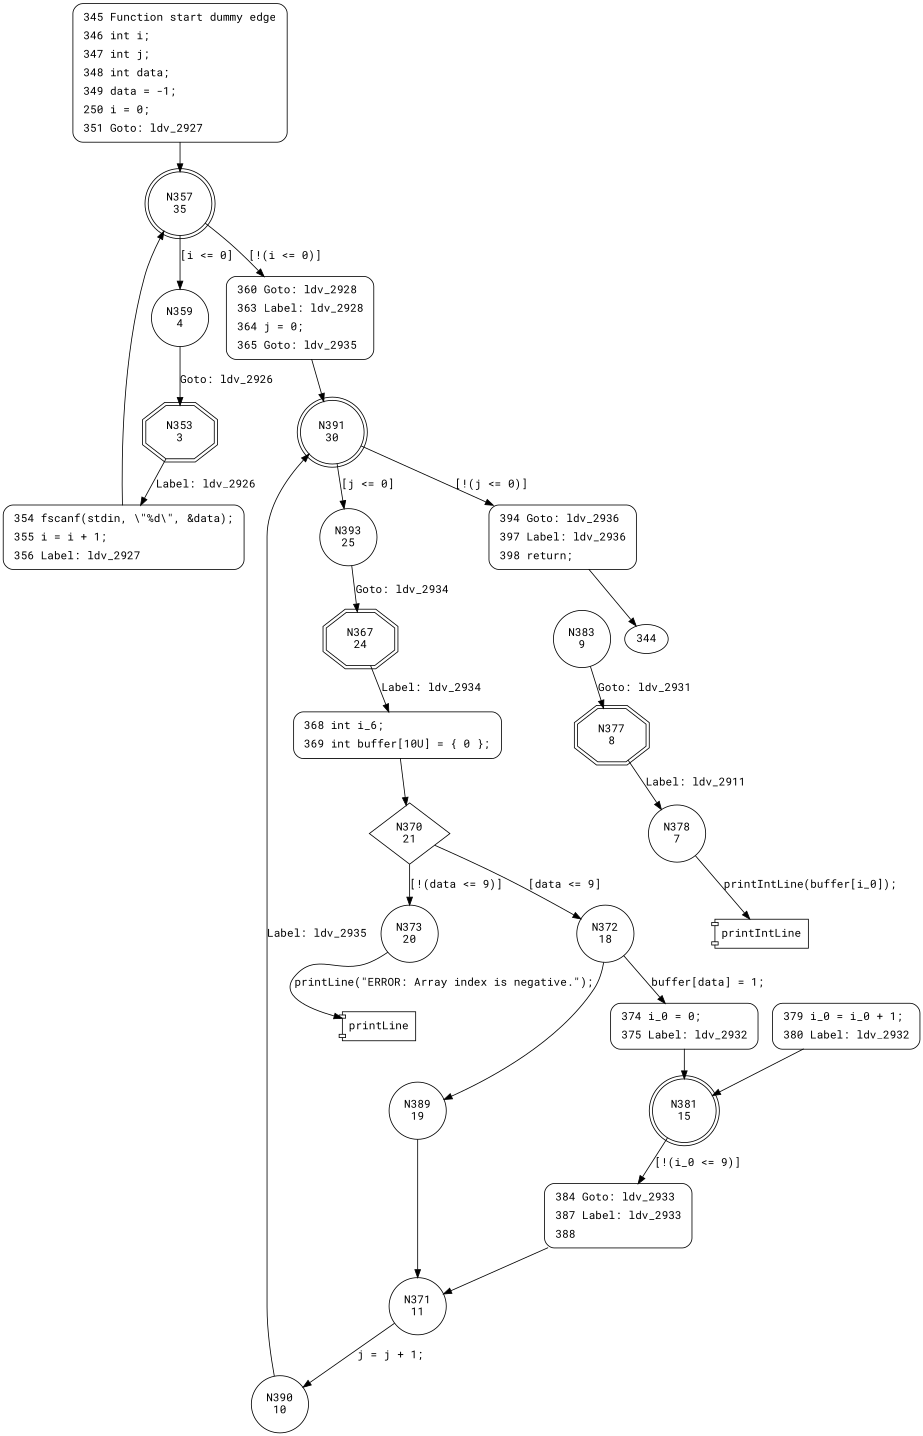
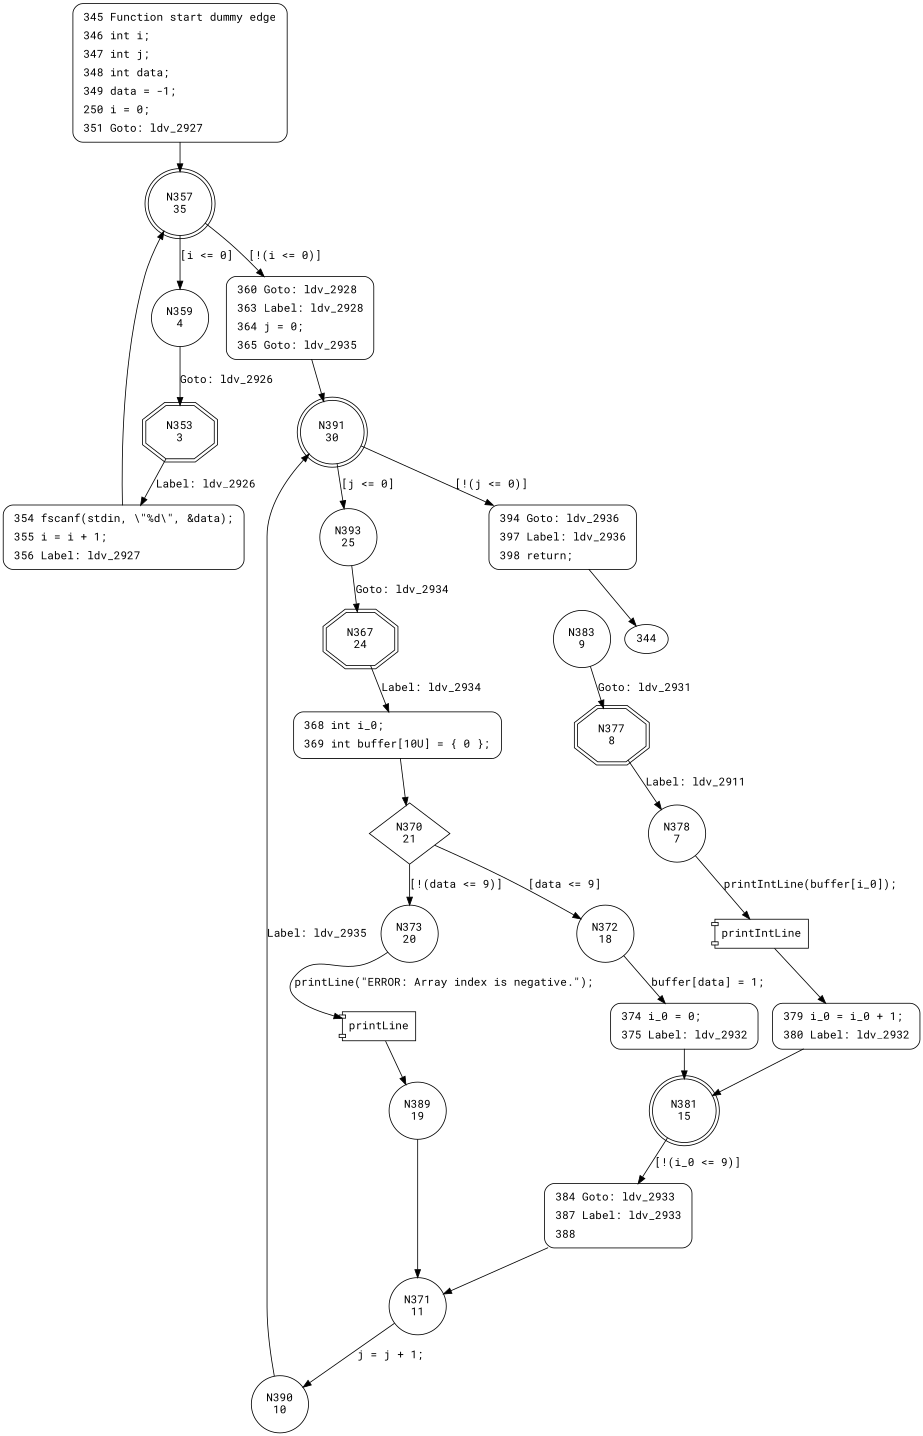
node "368": text "int i_6;" -> "int i_0;"
edge "printIntLine" -> "379": added
edge "N372 18" -> "N389 19": now "printLine" -> "N389 19"
